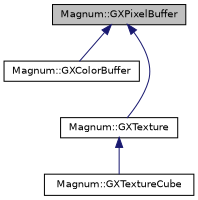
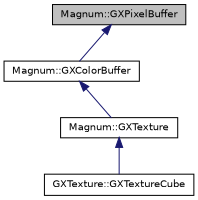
edge "Magnum::GXTexture" -> "Magnum::GXPixelBuffer": now "Magnum::GXTexture" -> "Magnum::GXColorBuffer"
node "Magnum::GXTextureCube": label "Magnum::GXTextureCube" -> "GXTexture::GXTextureCube"
